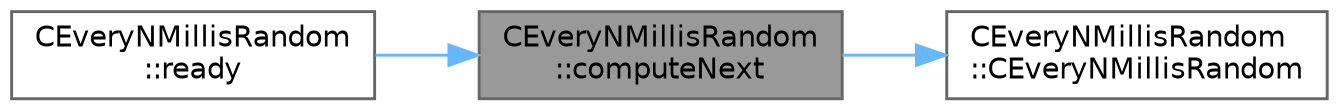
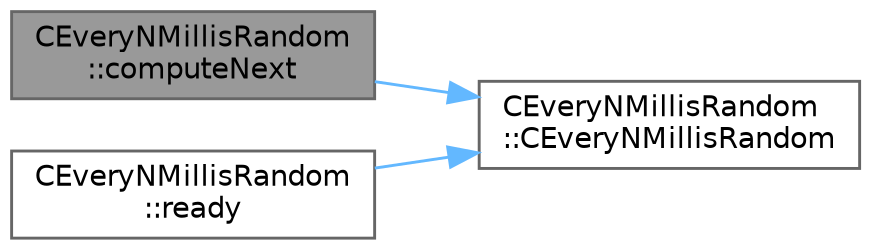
edge "CEveryNMillisRandom ::ready" -> "CEveryNMillisRandom ::computeNext": now "CEveryNMillisRandom ::ready" -> "CEveryNMillisRandom ::CEveryNMillisRandom"
